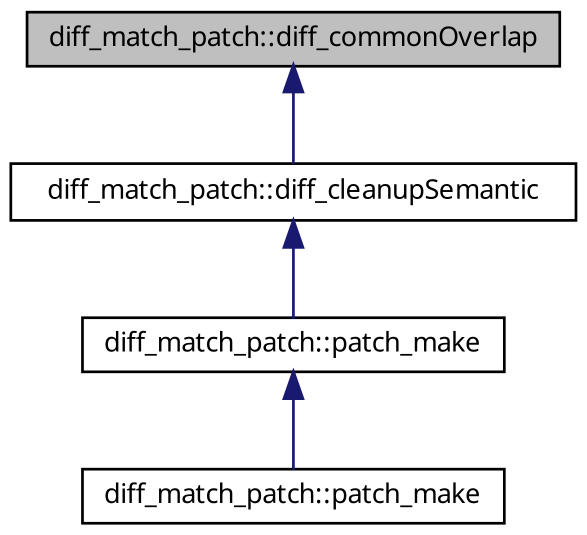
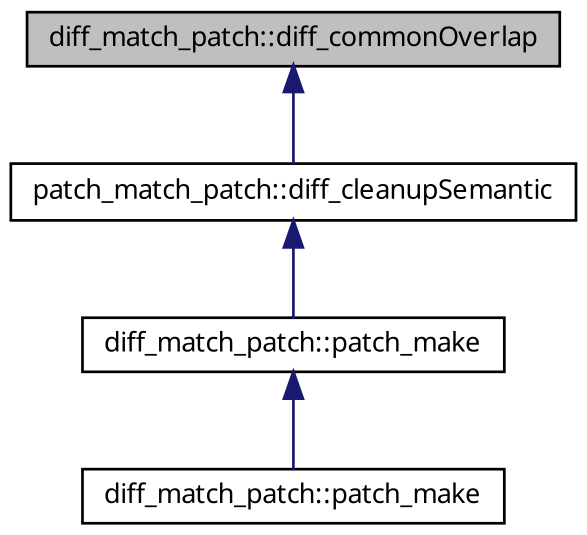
node "diff_match_patch::diff_cleanupSemantic": label "diff_match_patch::diff_cleanupSemantic" -> "patch_match_patch::diff_cleanupSemantic"
